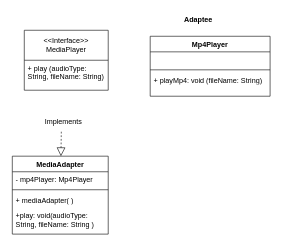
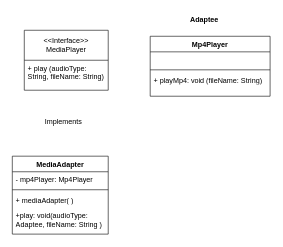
node "Adaptee": moved (198, 20) -> (204, 20)
edge "Implements" -> "MediaAdapter": removed
node "+play: void(audioType: String, fileName: String )": label "+play: void(audioType: String, fileName: String )" -> "+play: void(audioType: Adaptee, fileName: String )"
